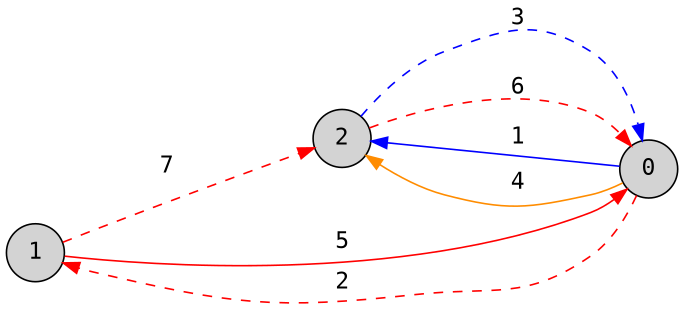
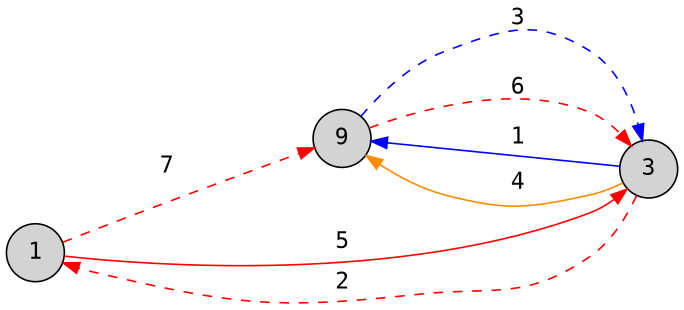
node "2": label "2" -> "9"
node "0": label "0" -> "3"
